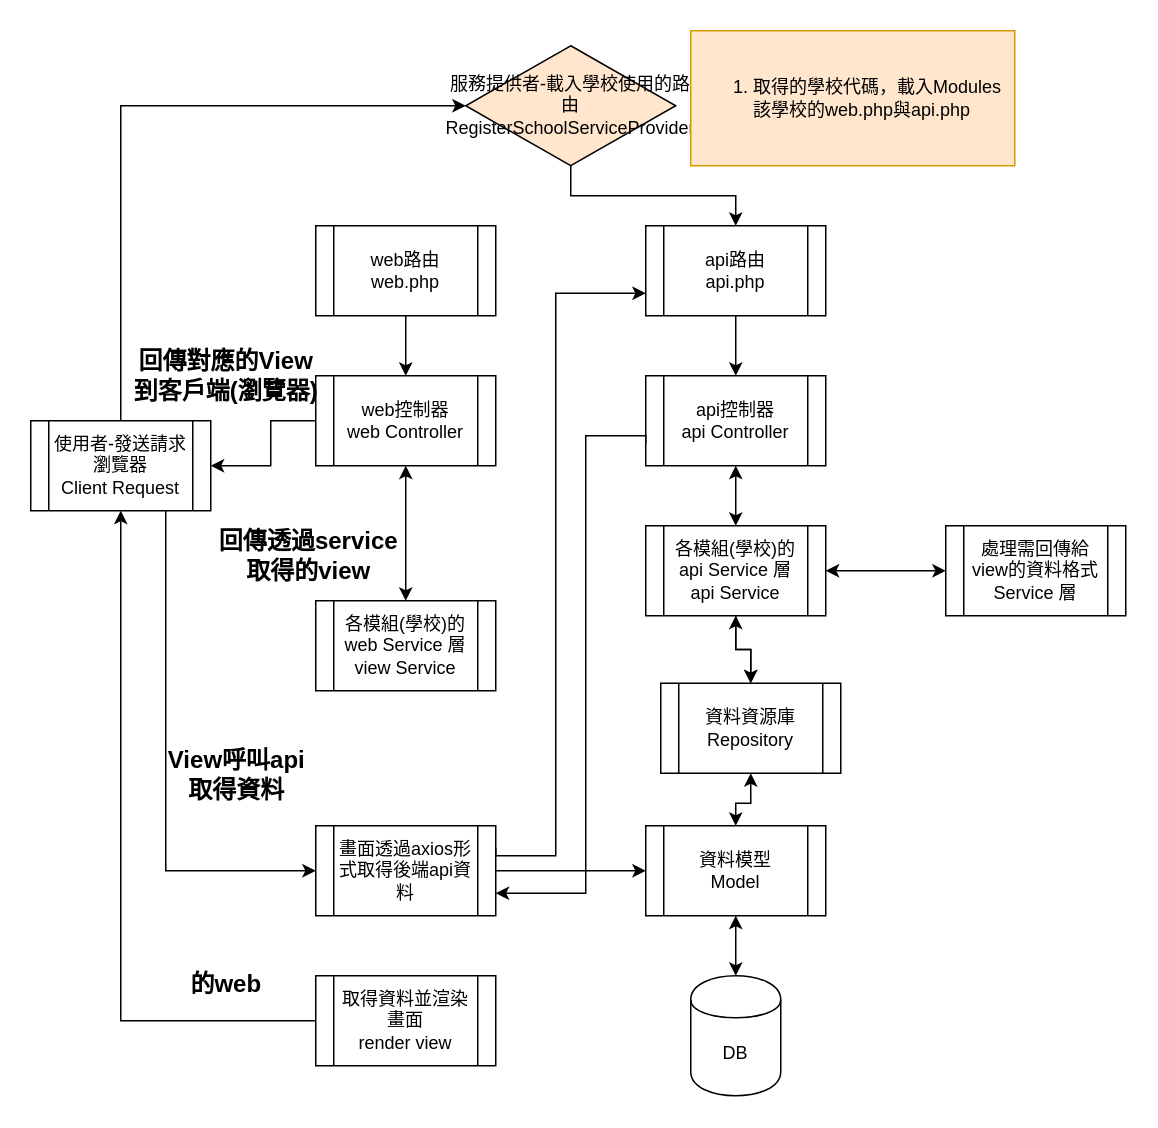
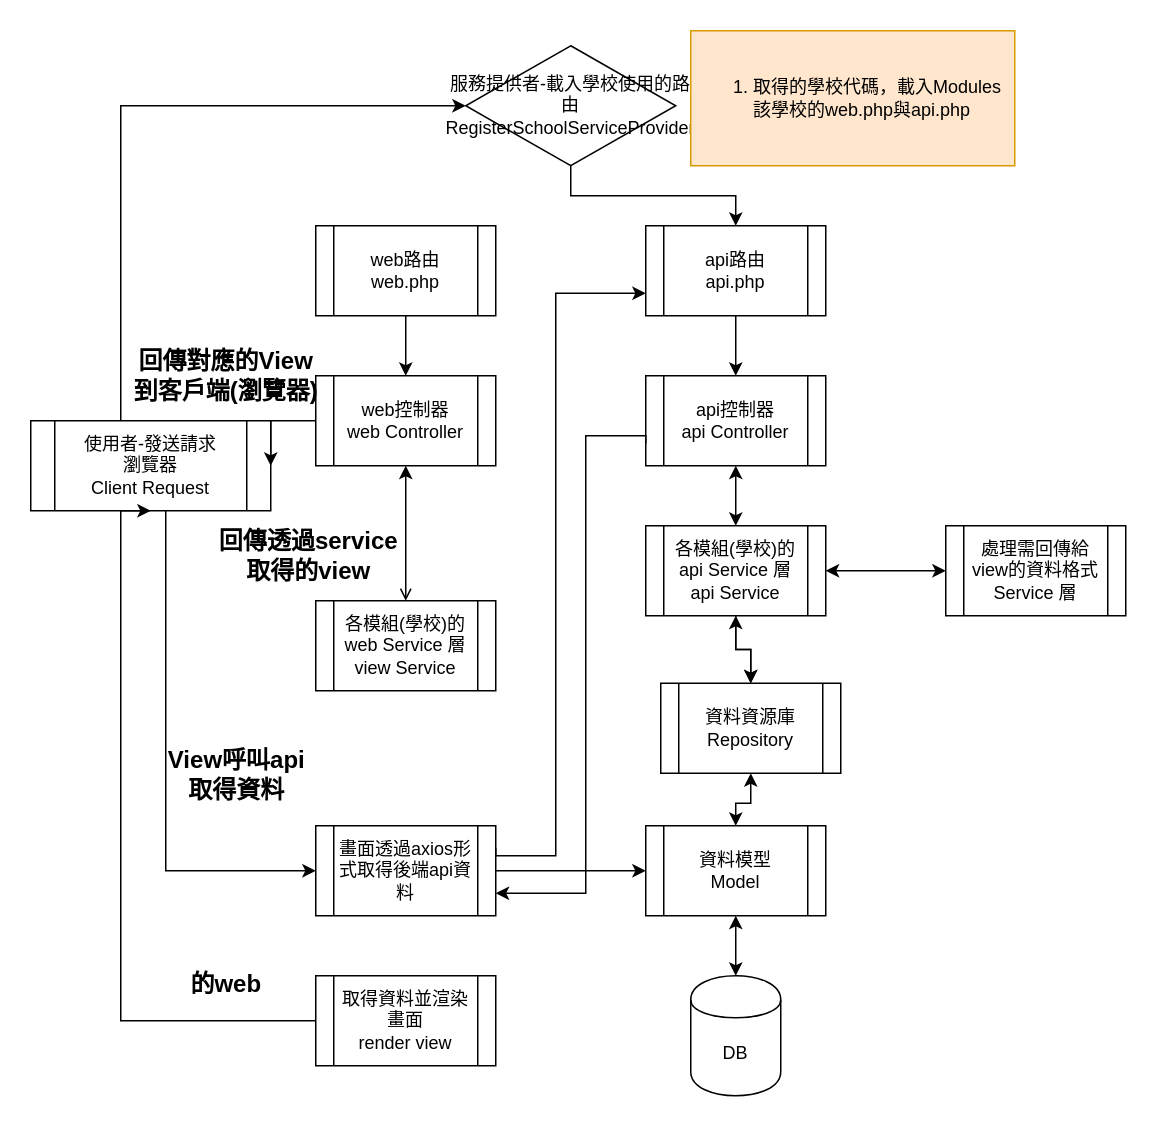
node "服務提供者-載入學校使用的路由 RegisterSchoolServiceProvider": fillcolor #ffe6cc -> #ffffff
node "使用者-發送請求 瀏覽器 Client Request": size 180x90 -> 240x90
edge "web控制器 web Controller" -- "各模組(學校)的web Service 層 view Service": arrowhead classic -> open
